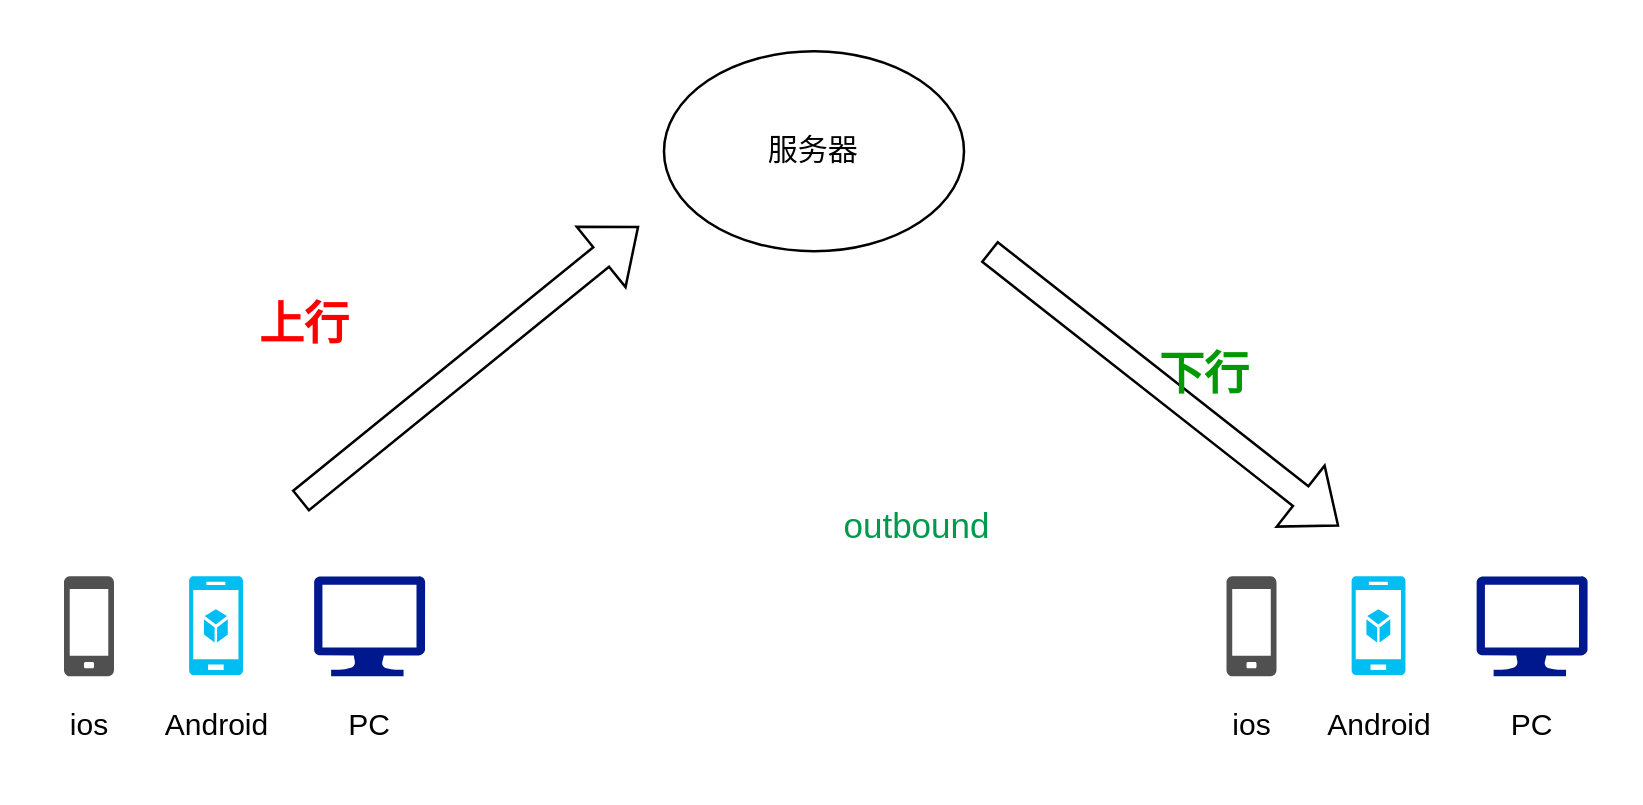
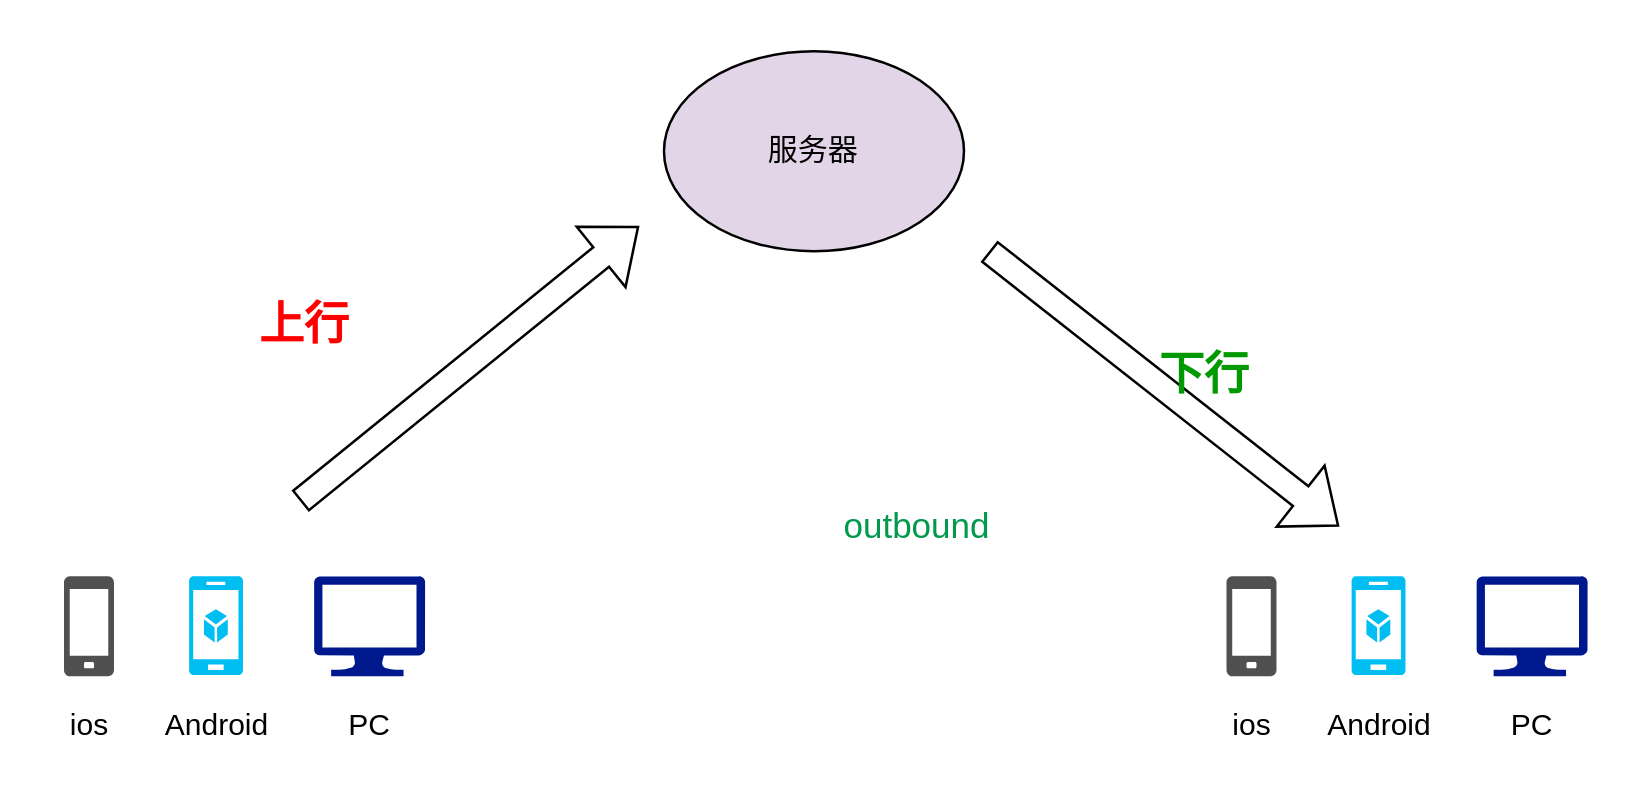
node "服务器": fillcolor #ffffff -> #e1d5e7
